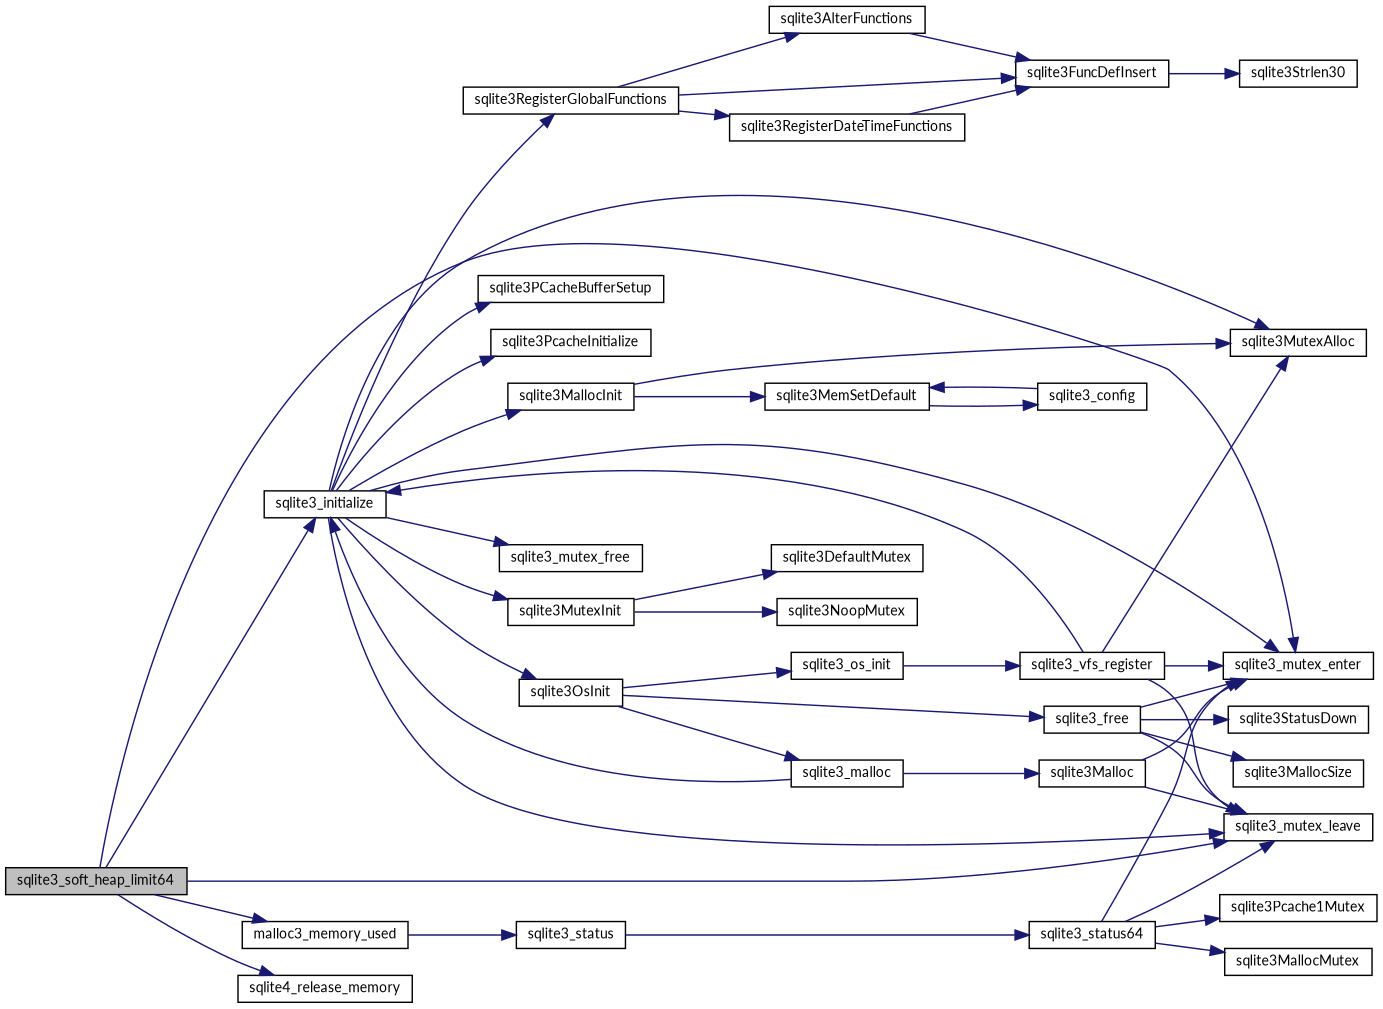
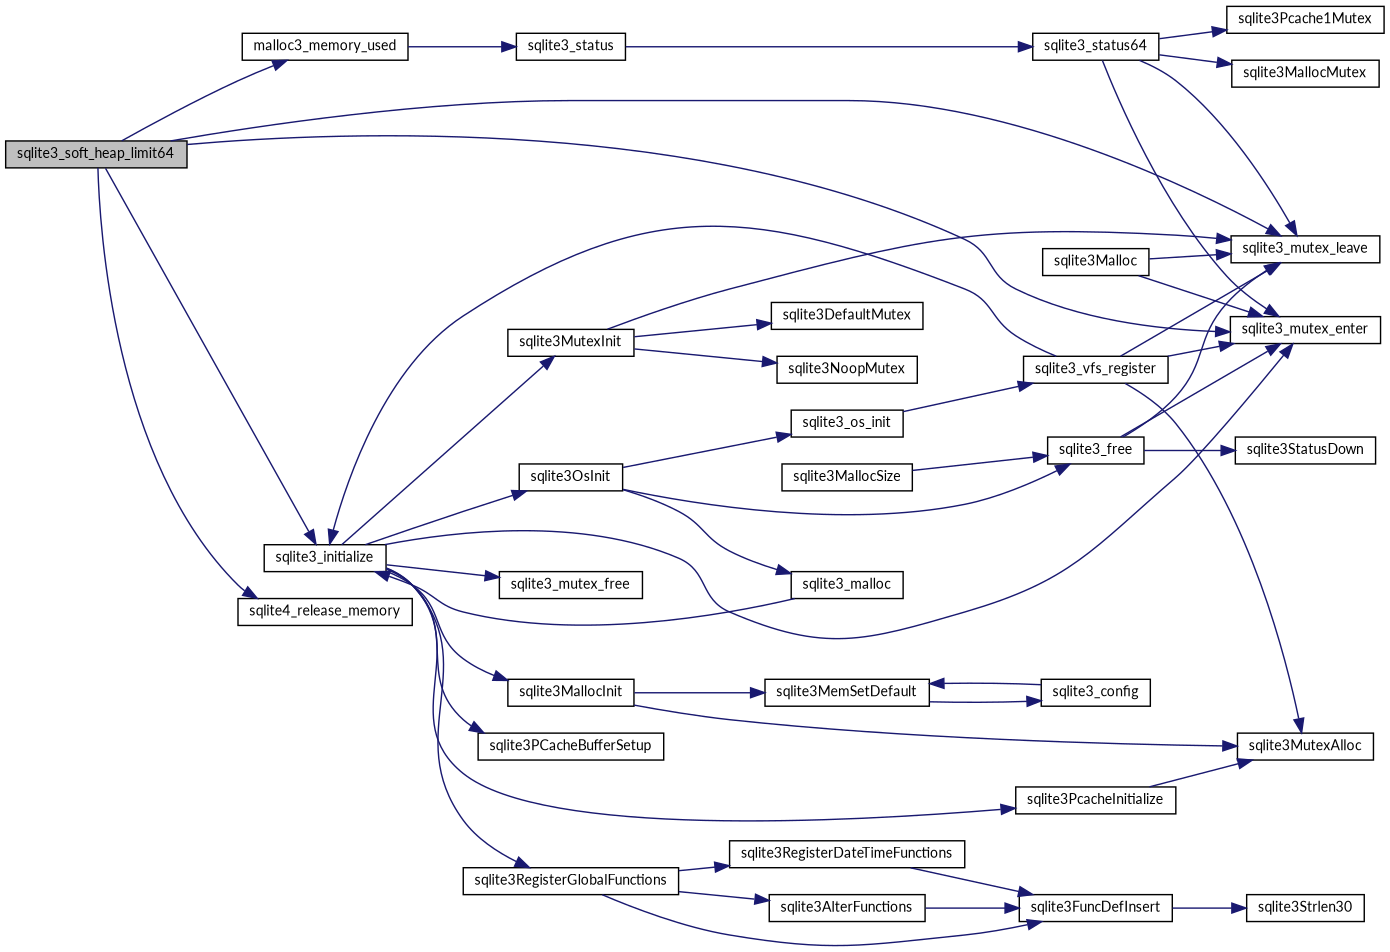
edge "sqlite3_initialize" -> "sqlite3MutexAlloc": now "sqlite3PcacheInitialize" -> "sqlite3MutexAlloc"
edge "sqlite3_free" -> "sqlite3MallocSize": reversed
edge "sqlite3_malloc" -> "sqlite3Malloc": removed
edge "sqlite3_initialize" -> "sqlite3_mutex_leave": now "sqlite3MutexInit" -> "sqlite3_mutex_leave"
